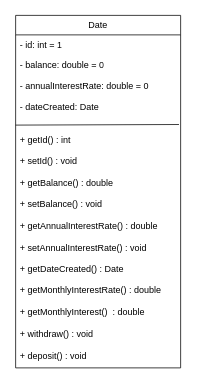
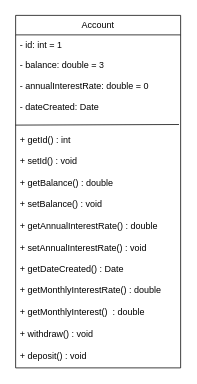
node "Date": label "Date" -> "Account"
node "- balance: double = 0": label "- balance: double = 0" -> "- balance: double = 3"
